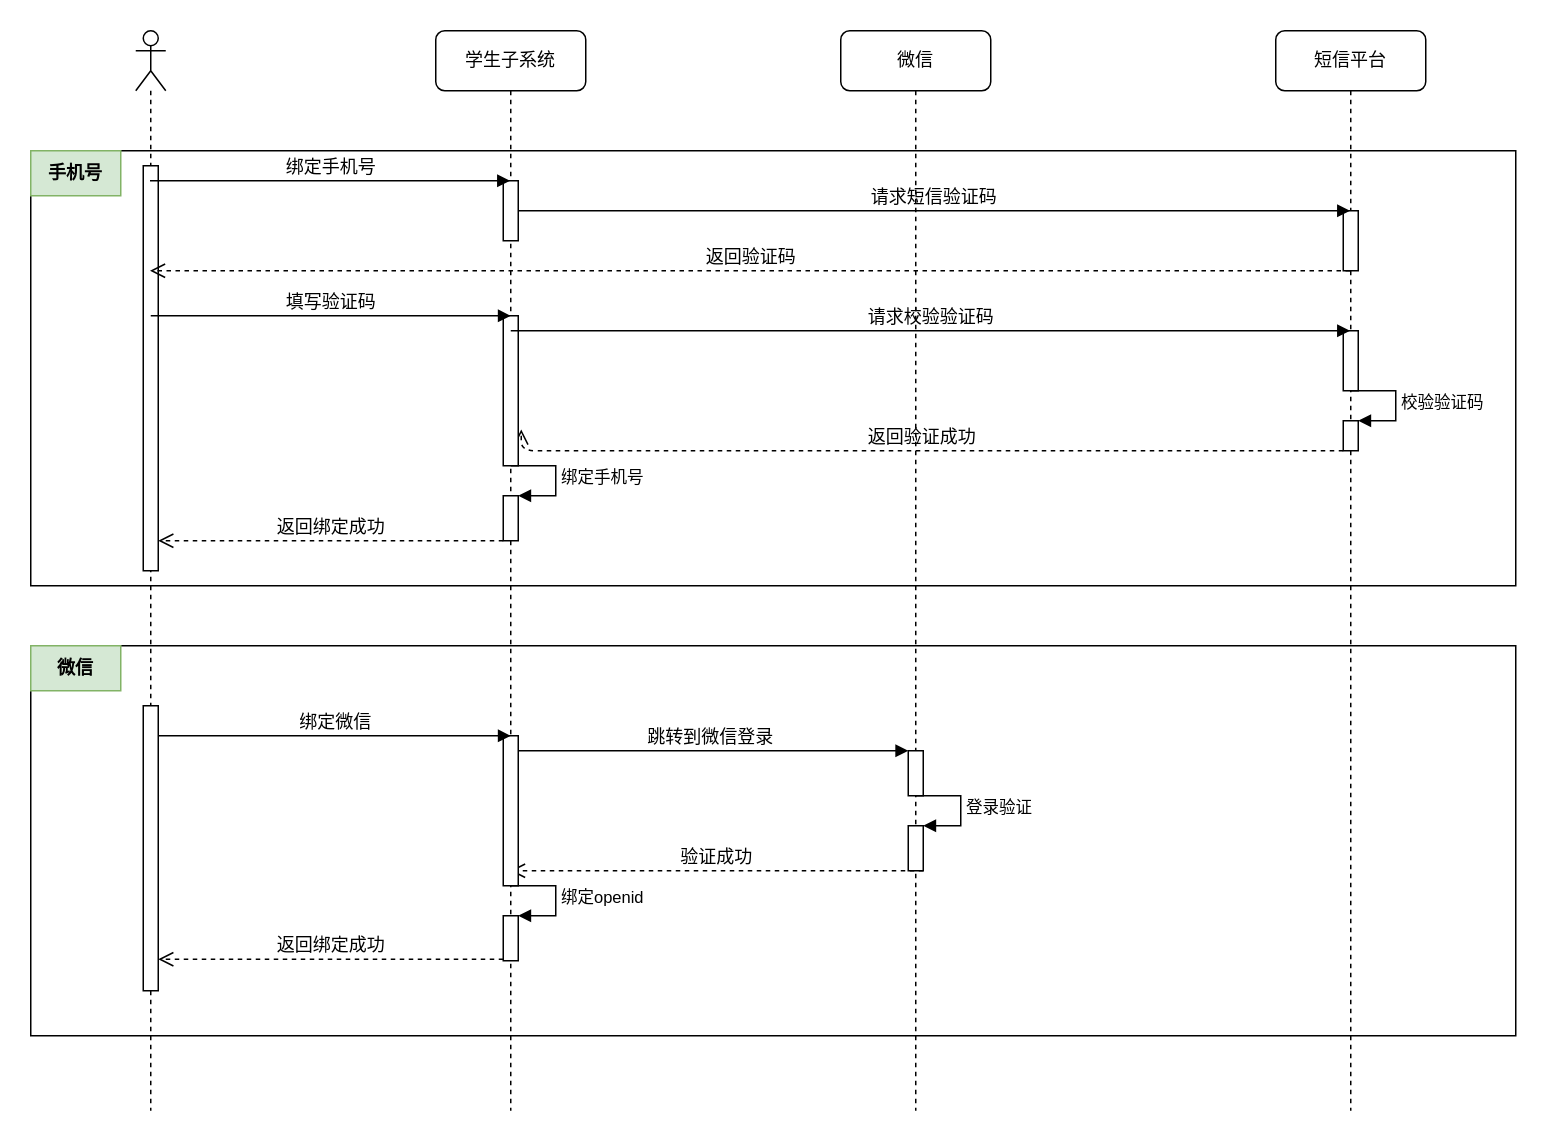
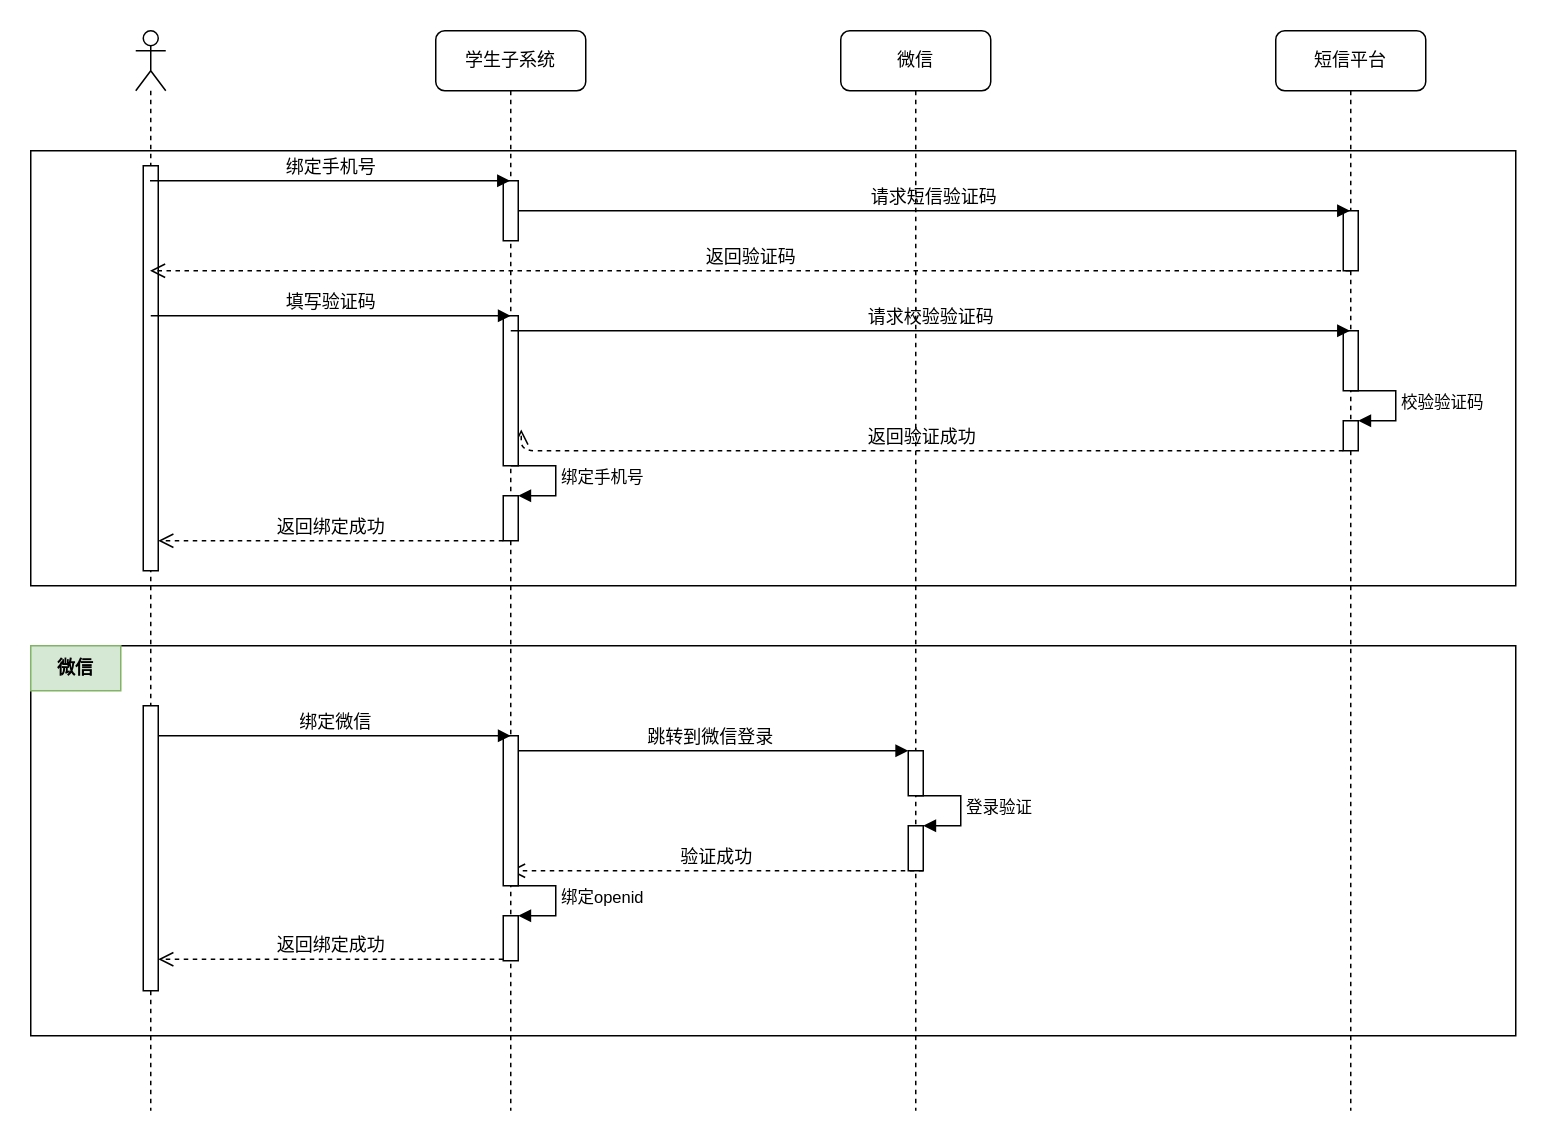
node "手机号": removed
